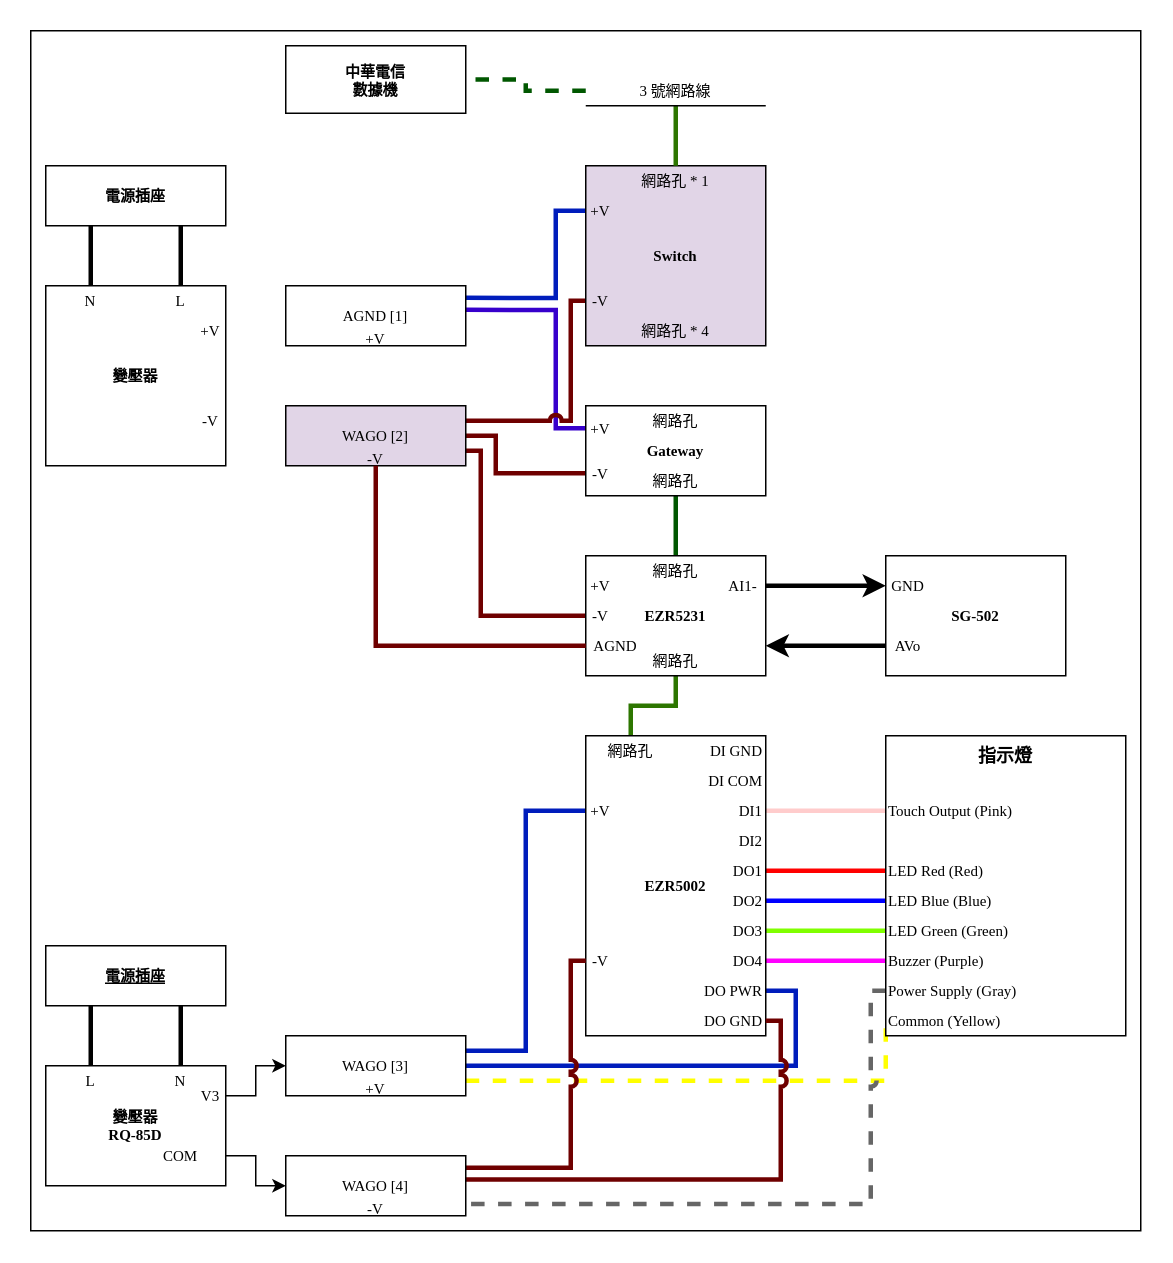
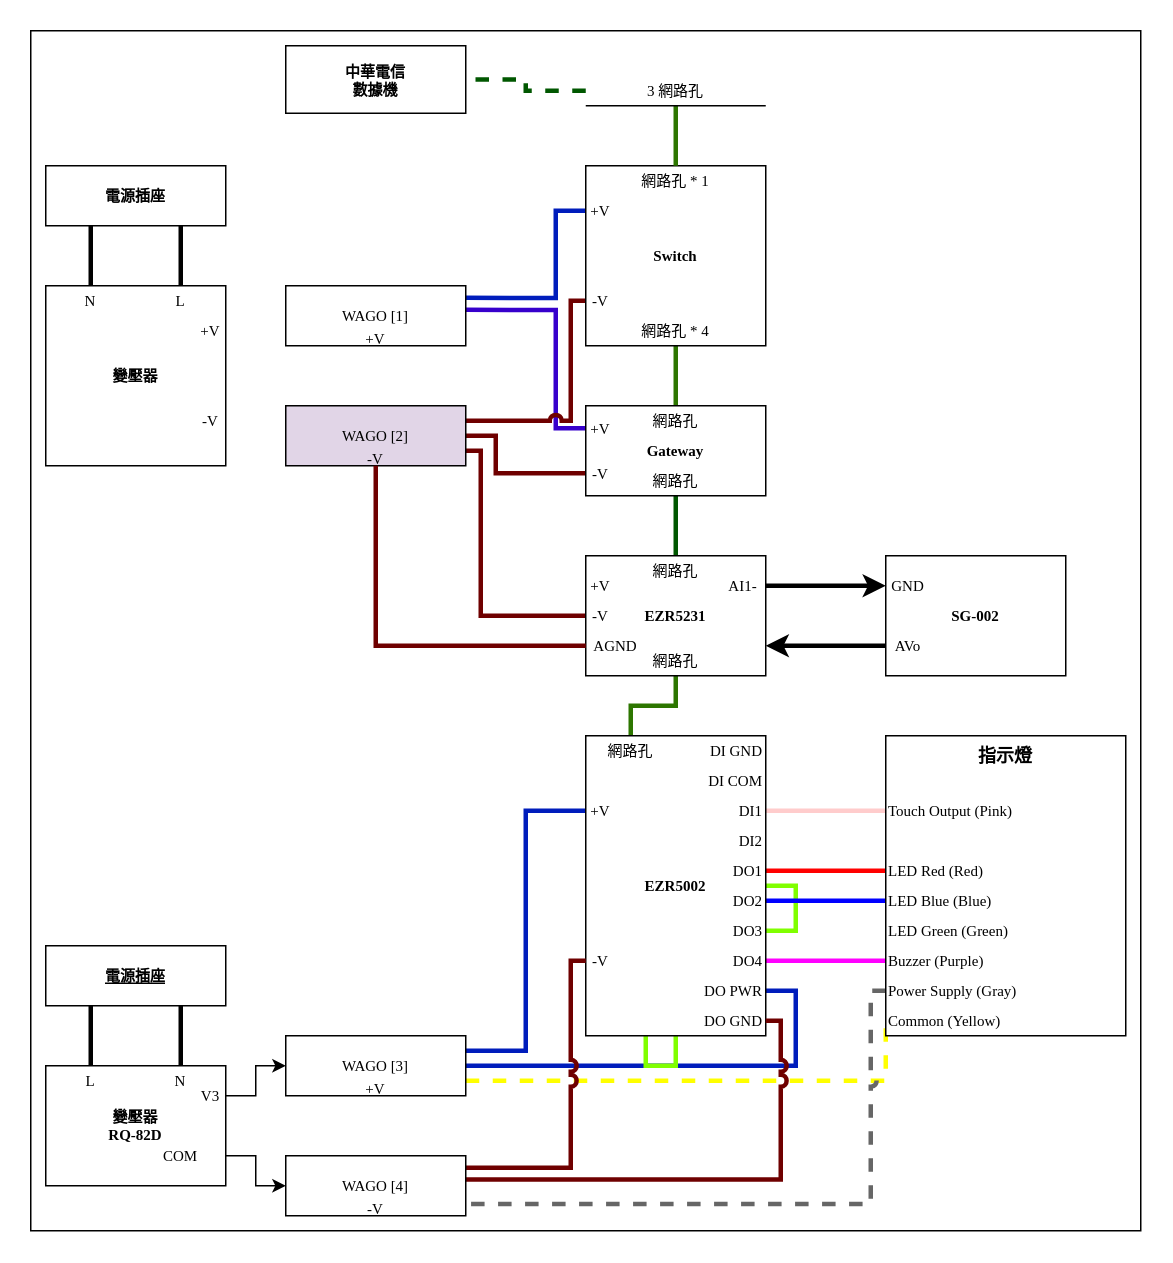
node "3 號網路線": label "3 號網路線" -> "3 網路孔"
node "Switch": fillcolor #e1d5e7 -> #ffffff
node "AGND [1]": label "AGND [1]" -> "WAGO [1]"
edge "Switch" -- "Gateway": added
node "SG-502": label "SG-502" -> "SG-002"
edge "DO3" -- "LED Green (Green)": now "DO3" -- "EZR5002"
node "變壓器 RQ-85D": label "變壓器 RQ-85D" -> "變壓器 RQ-82D"
